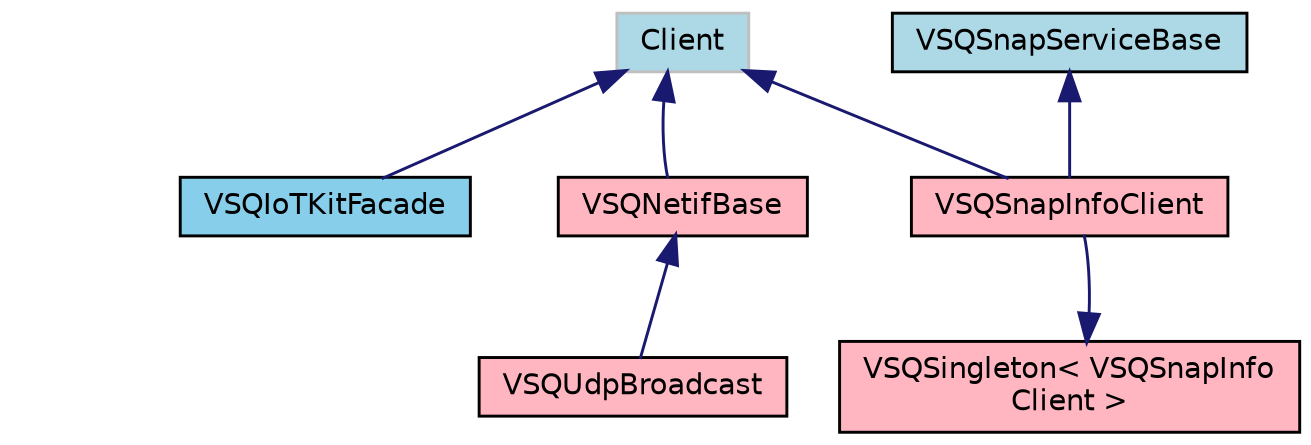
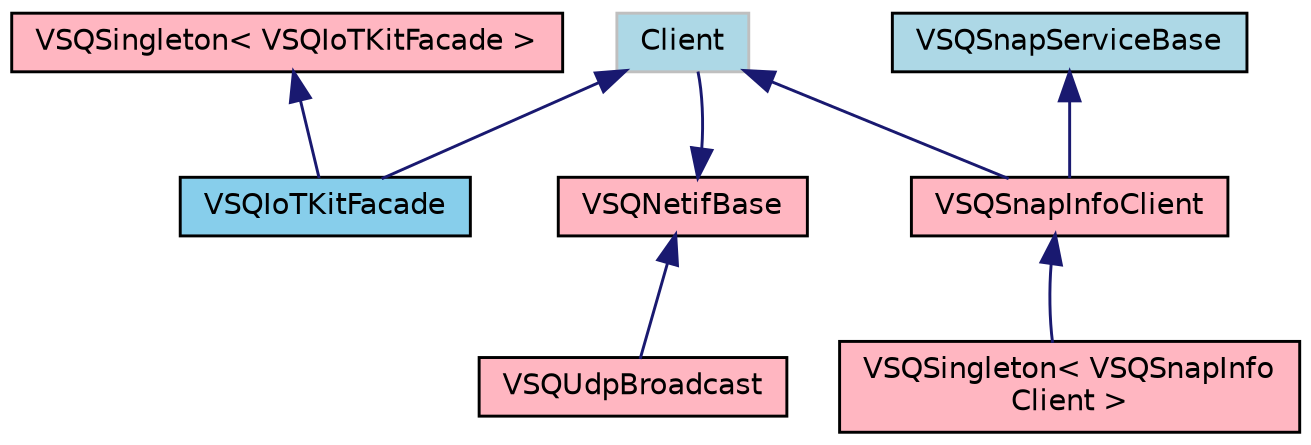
node "VSQSingleton< VSQIoTKitFacade >": added
edge "VSQNetifBase" -> "Client": reversed
edge "VSQSnapInfoClient" -> "VSQSingleton< VSQSnapInfo Client >": reversed
